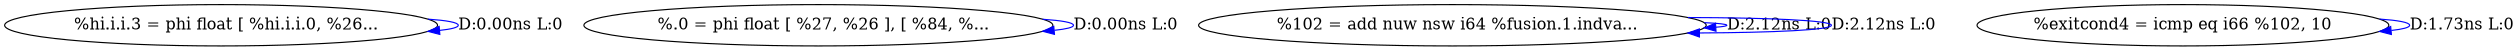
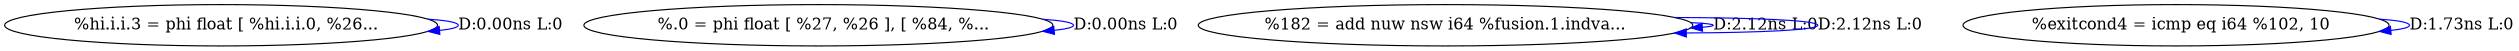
node "%102 = add nuw nsw i64 %fusion.1.indva...": label "%102 = add nuw nsw i64 %fusion.1.indva..." -> "%182 = add nuw nsw i64 %fusion.1.indva..."
node "%exitcond4 = icmp eq i66 %102, 10": label "%exitcond4 = icmp eq i66 %102, 10" -> "%exitcond4 = icmp eq i64 %102, 10"
